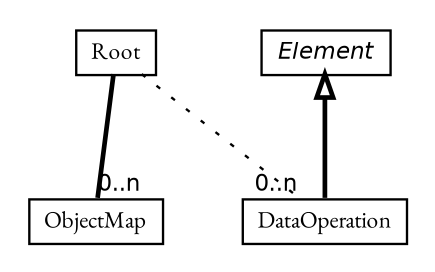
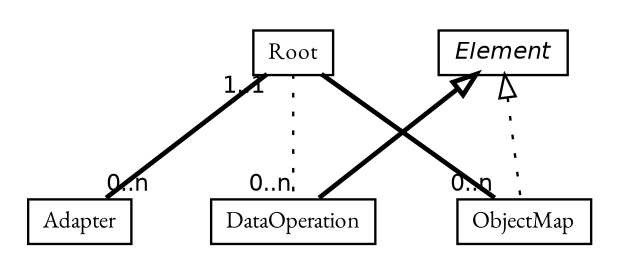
edge "ObjectMap" -> "Element": added
node "Adapter": added
